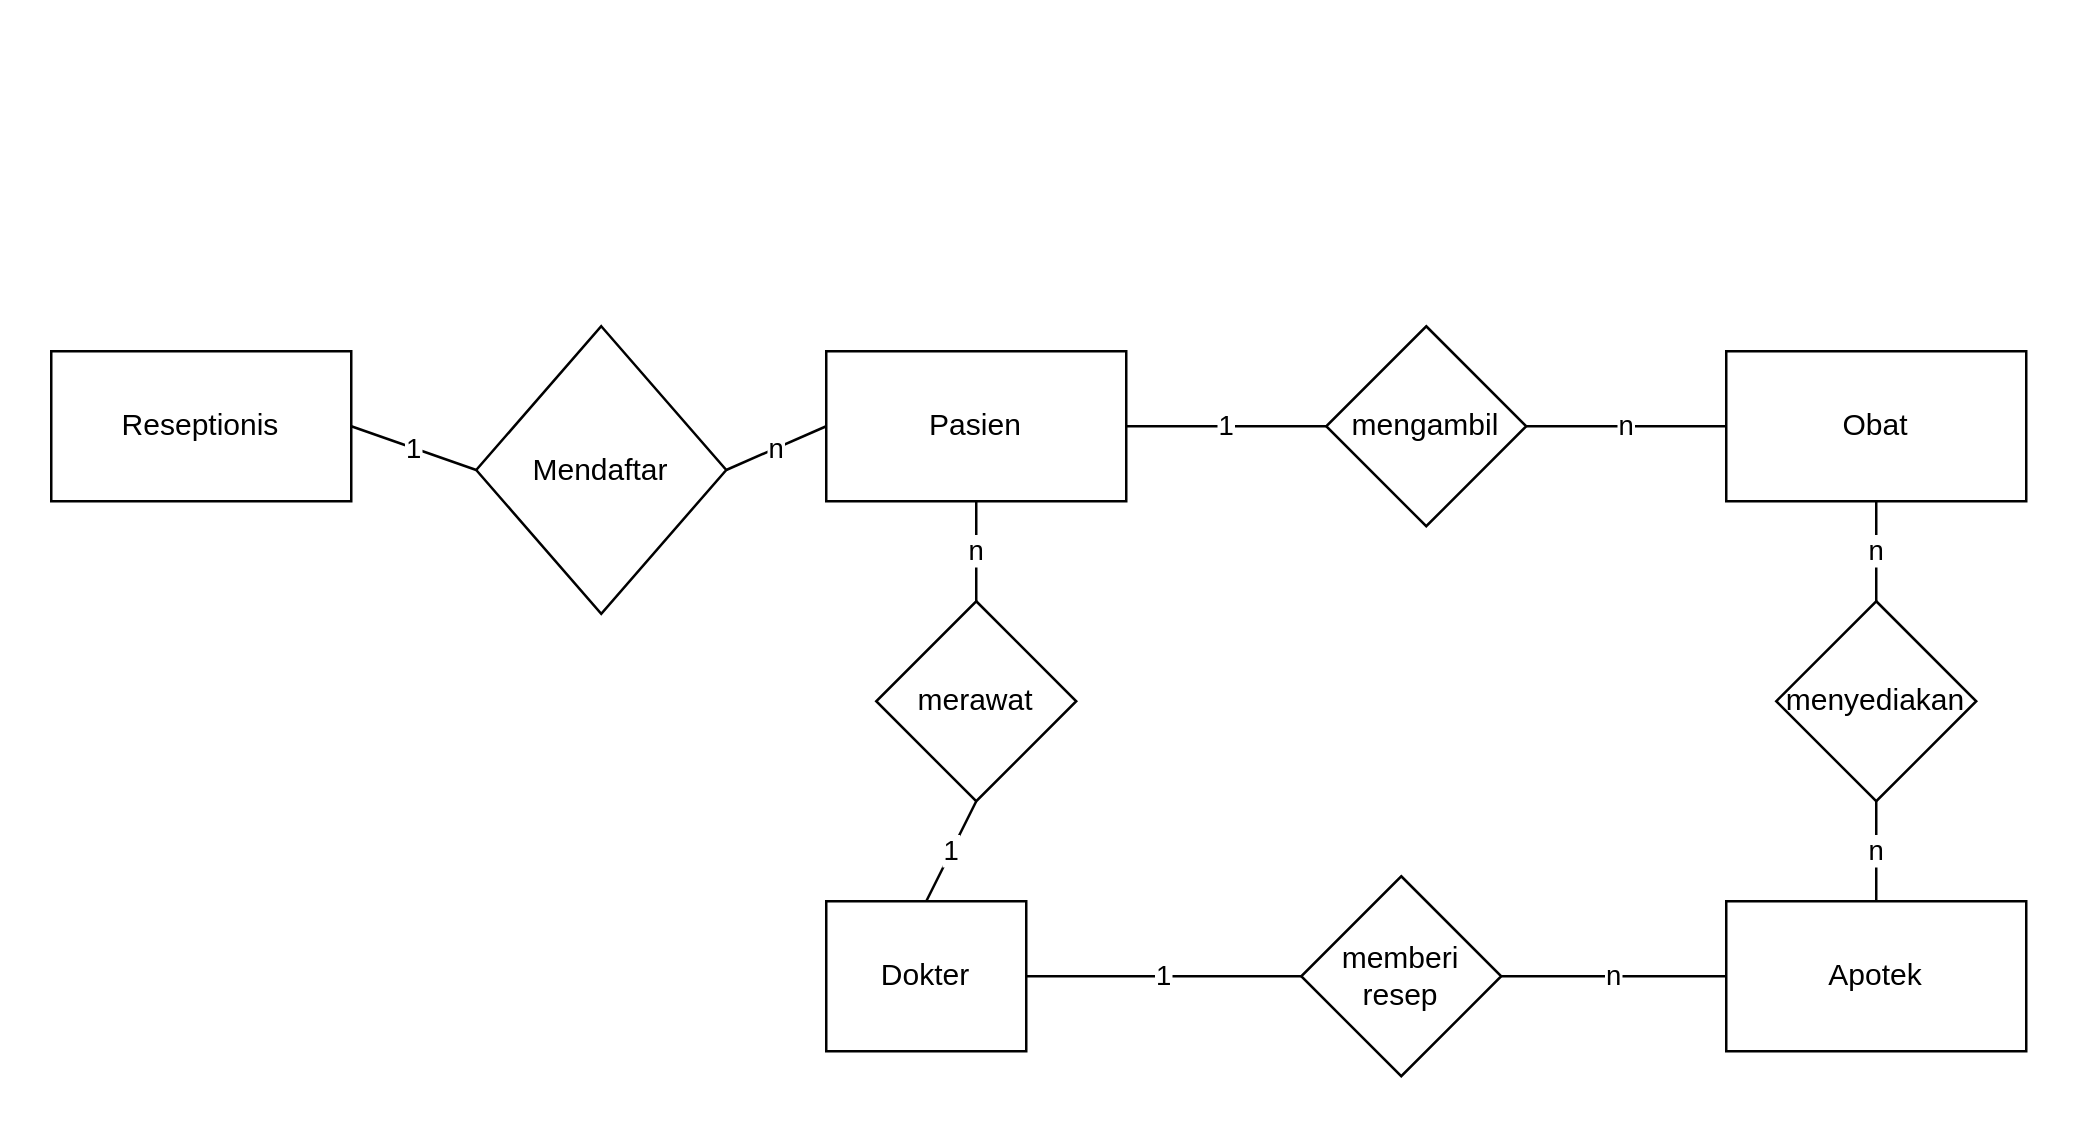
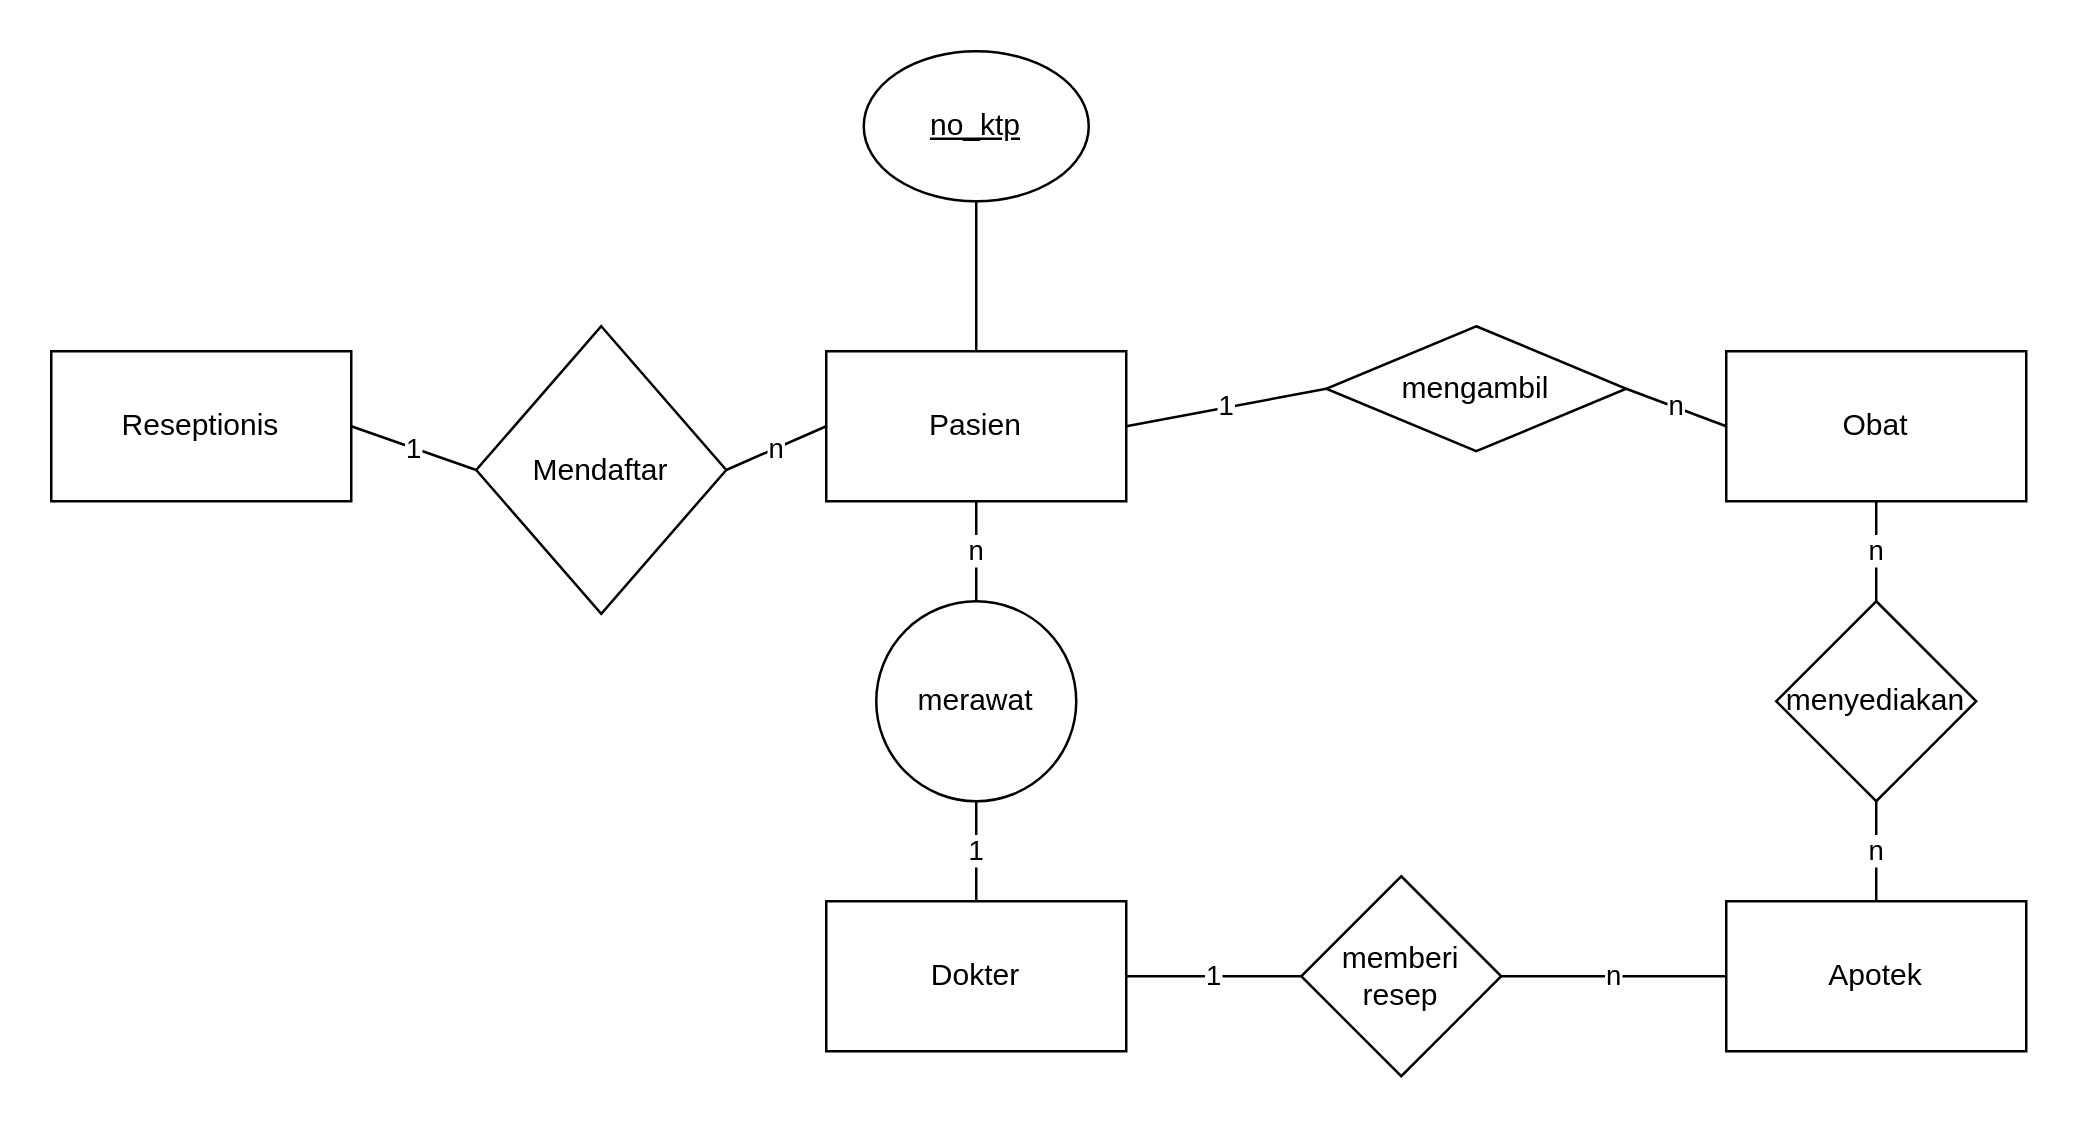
node "no_ktp": added
edge "no_ktp" -- "Pasien": added
node "mengambil": size 200x200 -> 300x125
node "merawat": shape diamond -> ellipse
node "Dokter": size 200x150 -> 300x150
